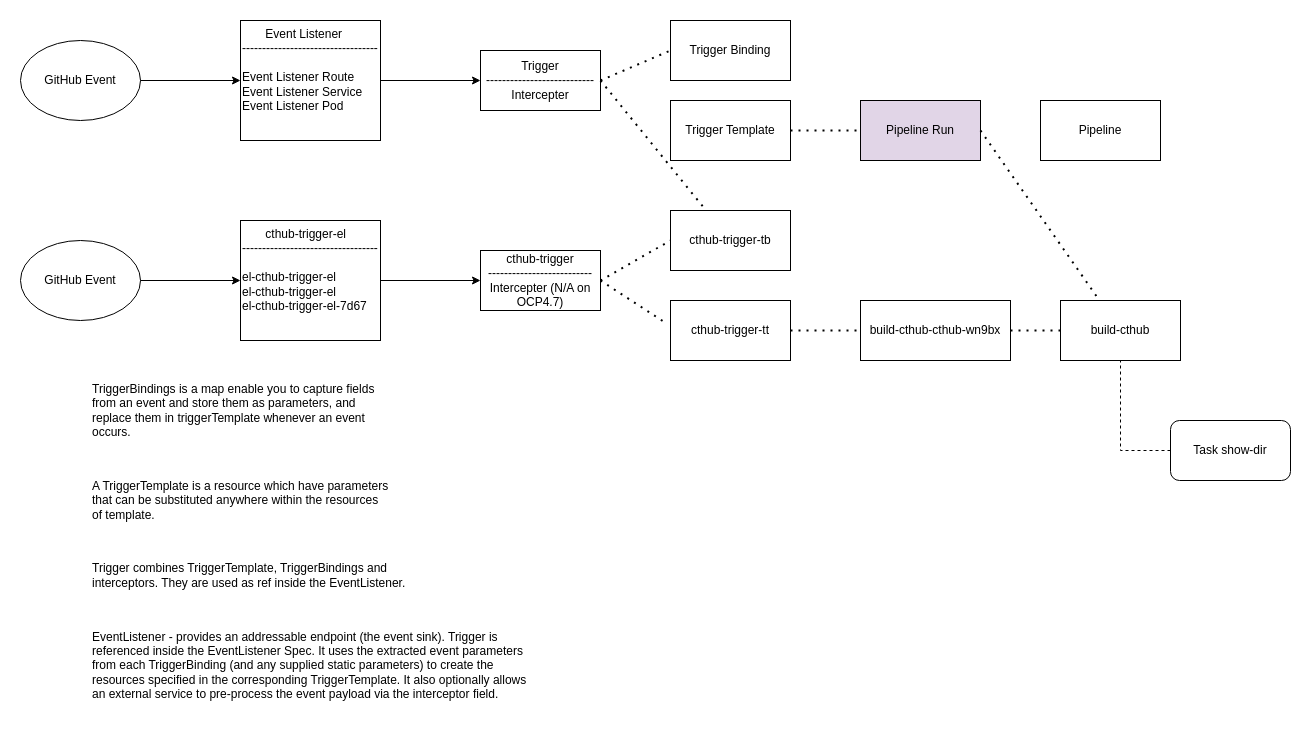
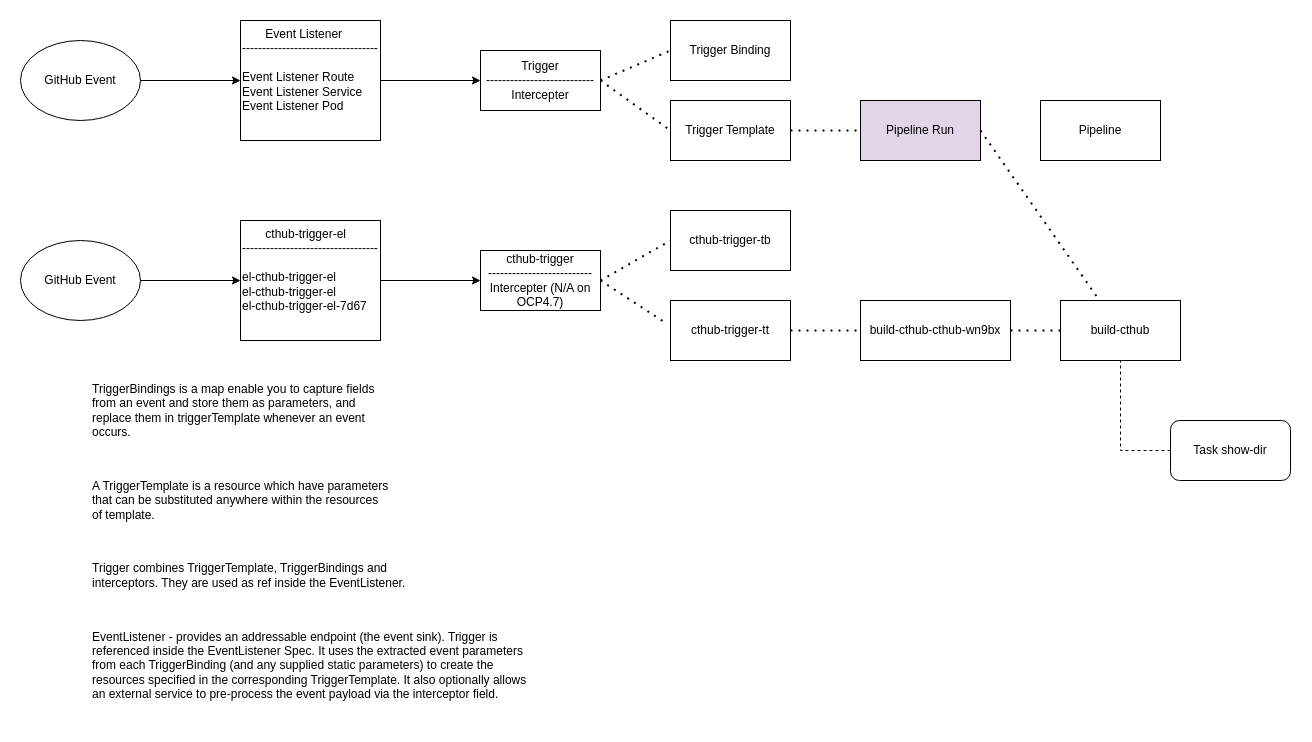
edge "Trigger --------------------------- Intercepter" -- "cthub-trigger-tb": now "Trigger --------------------------- Intercepter" -- "Trigger Template"
